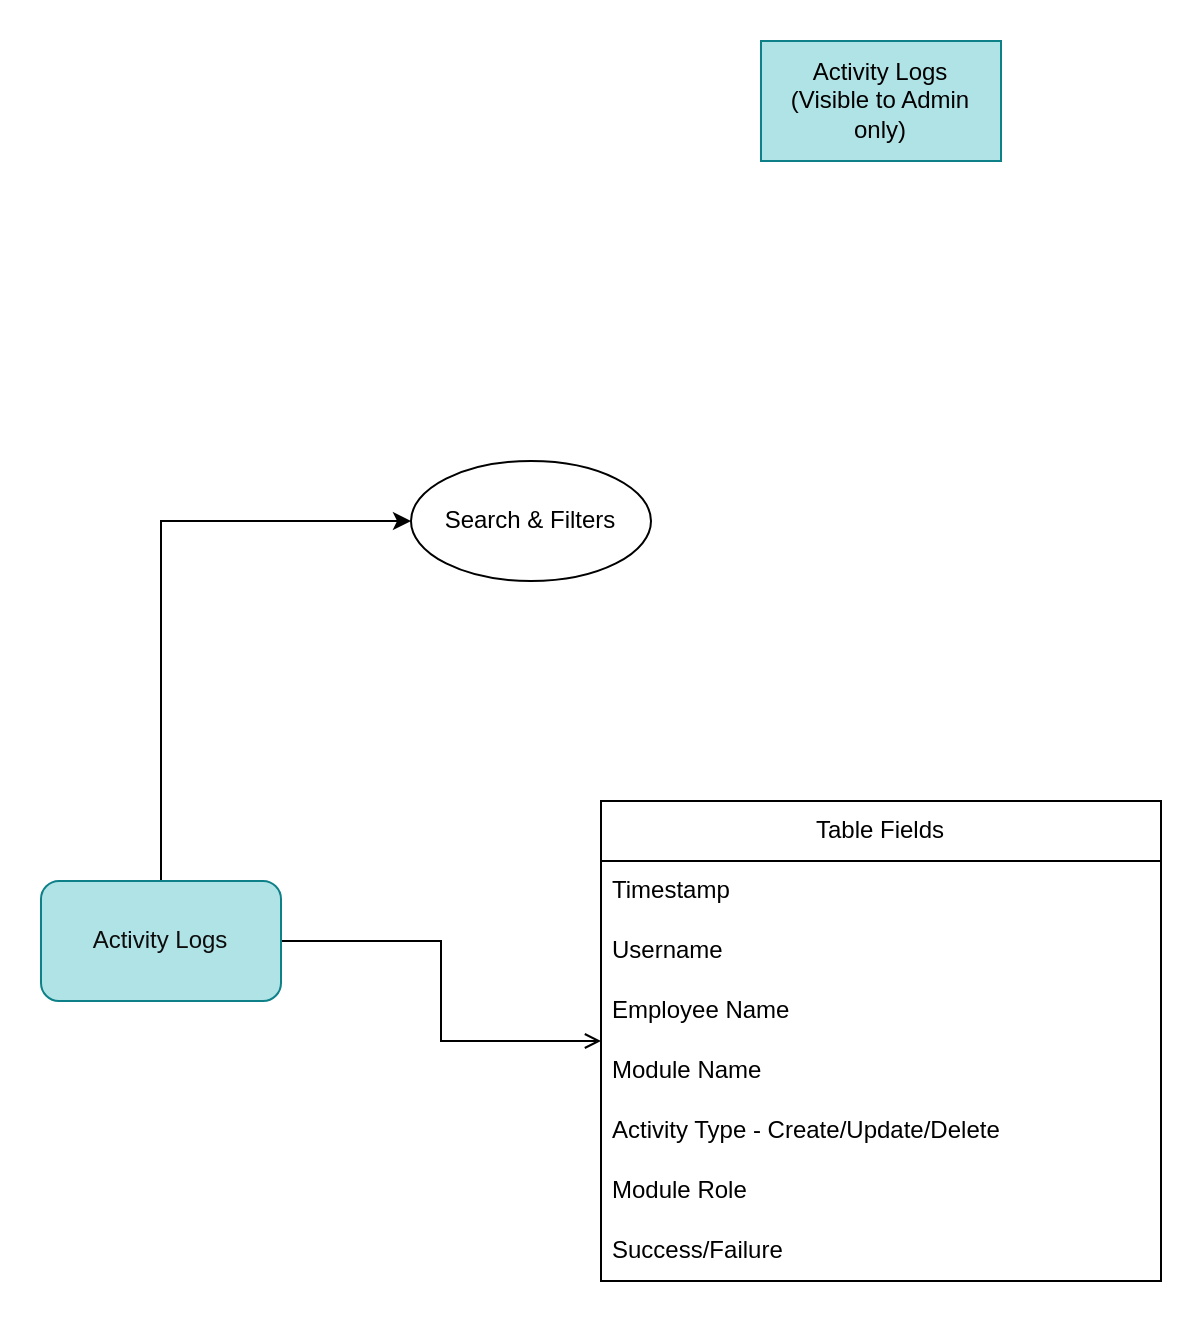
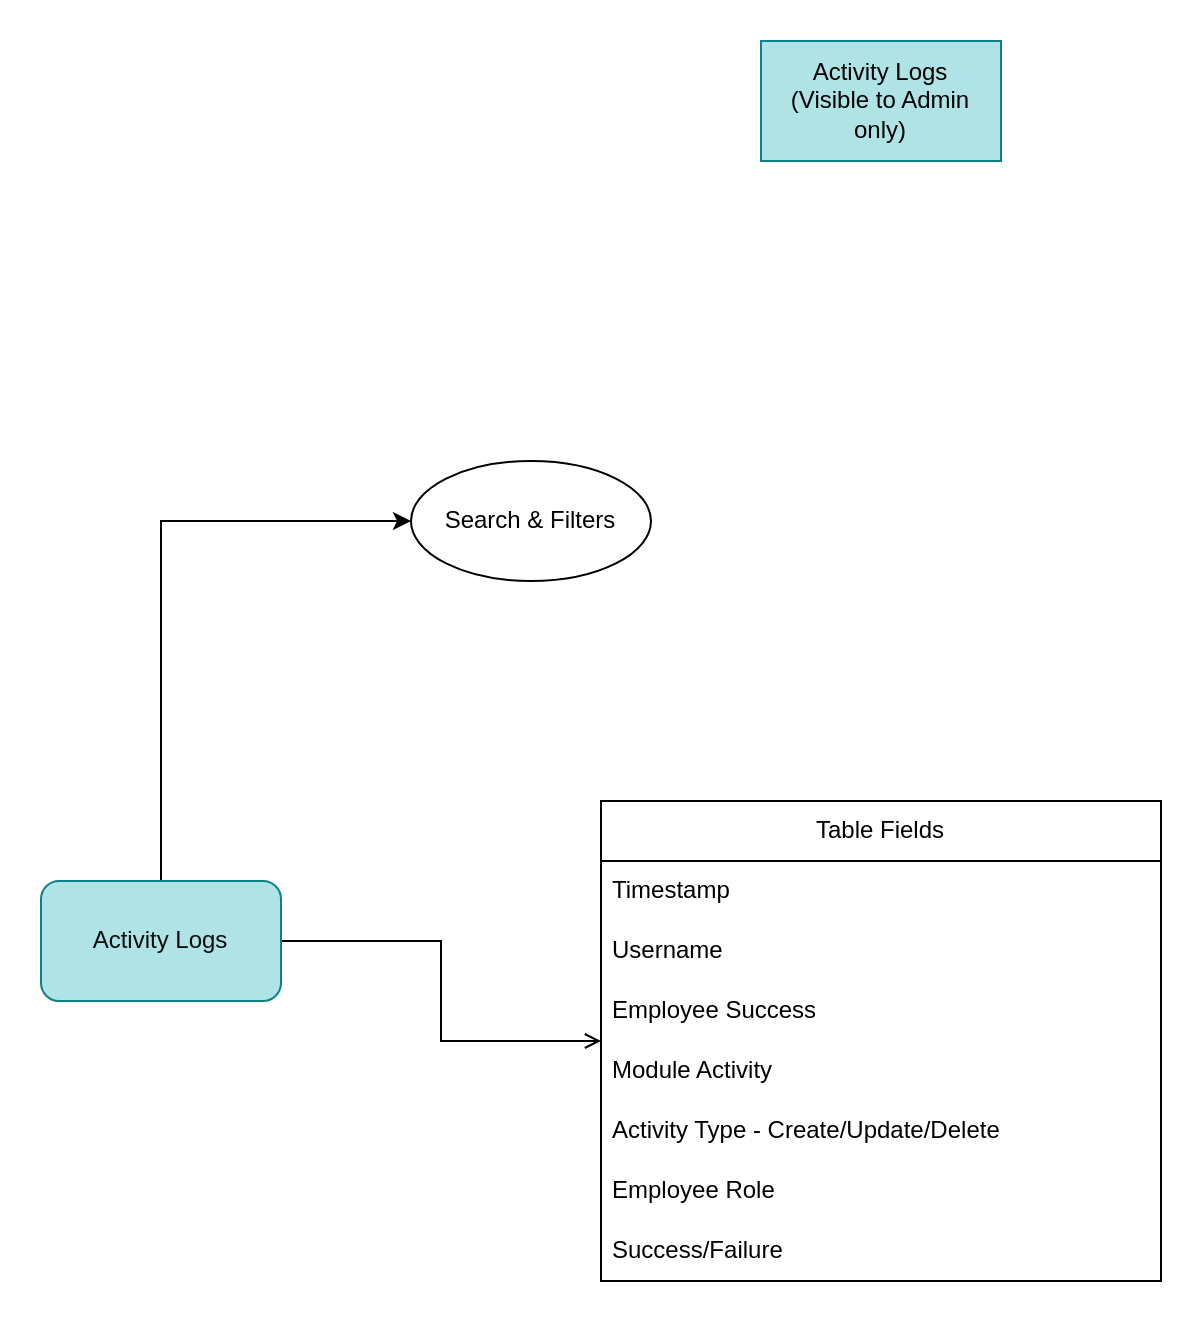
node "Employee Name": label "Employee Name" -> "Employee Success"
node "Module Name": label "Module Name" -> "Module Activity"
node "Module Role": label "Module Role" -> "Employee Role"
